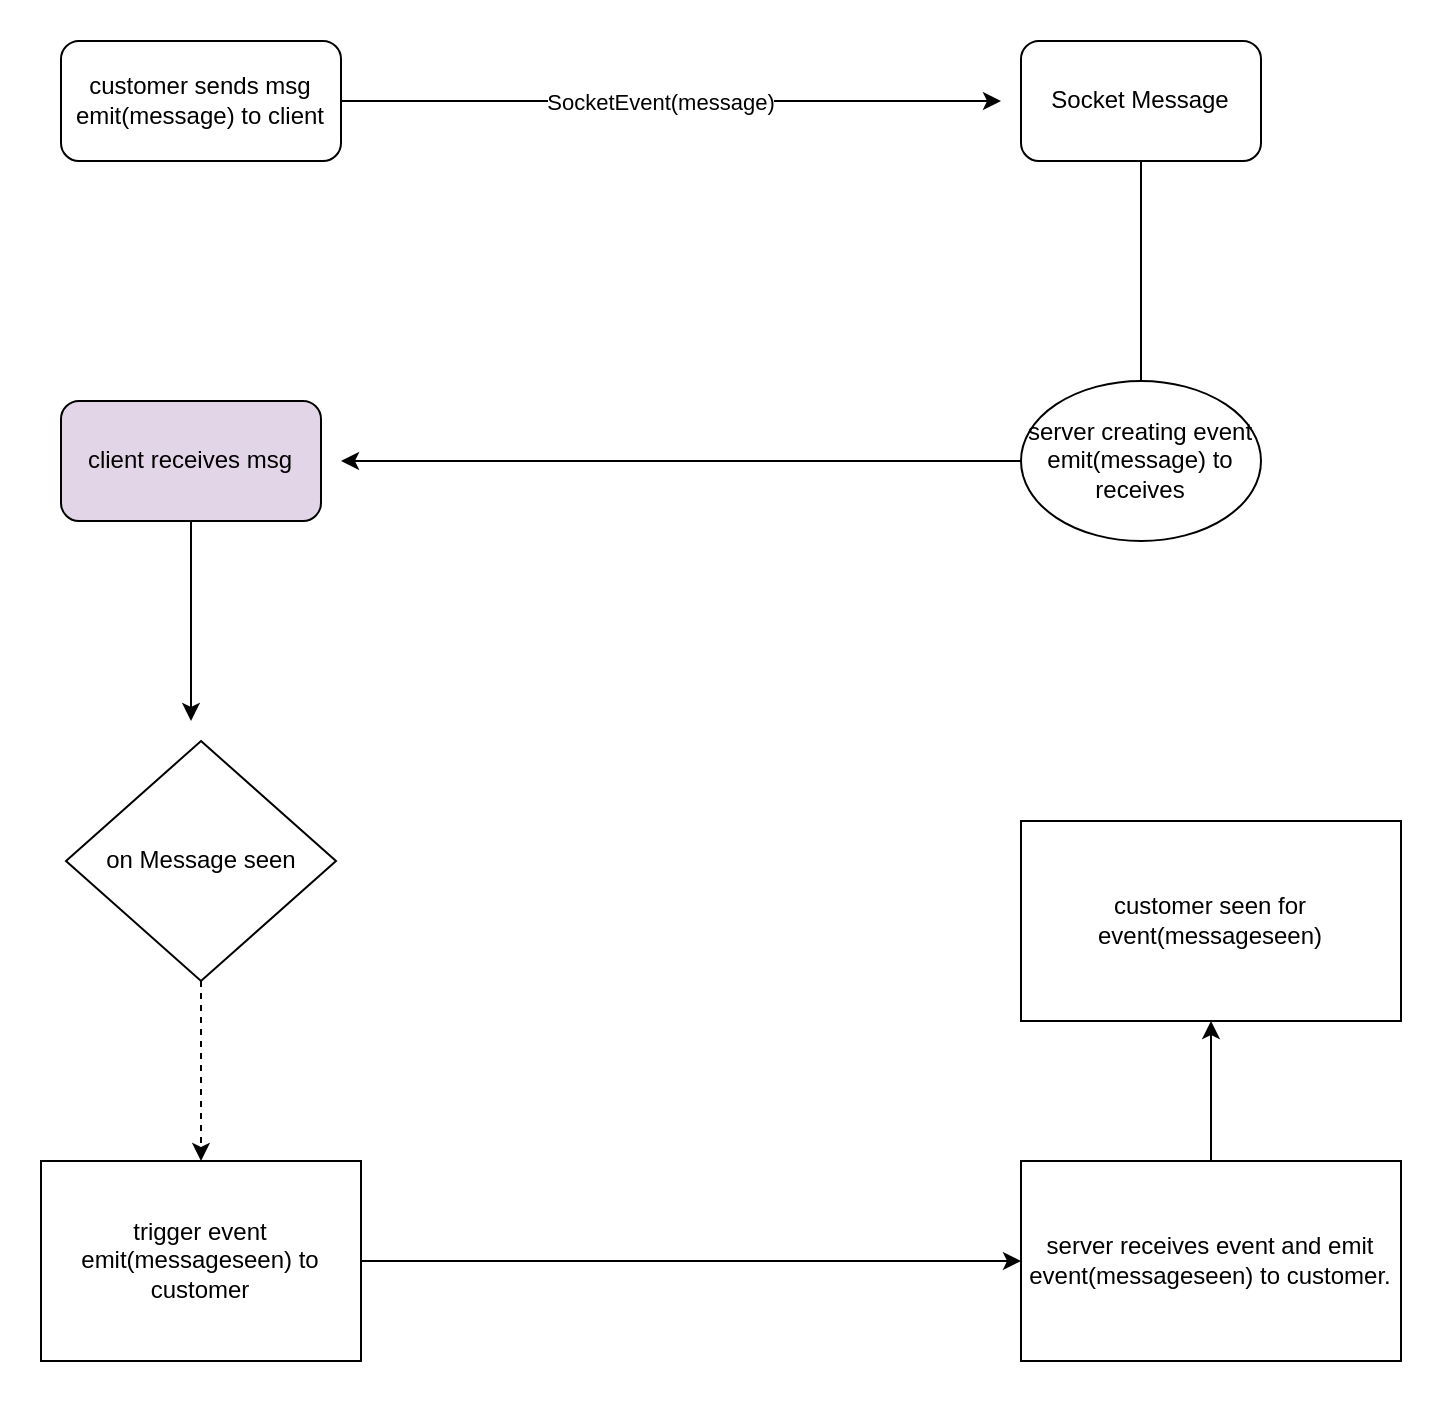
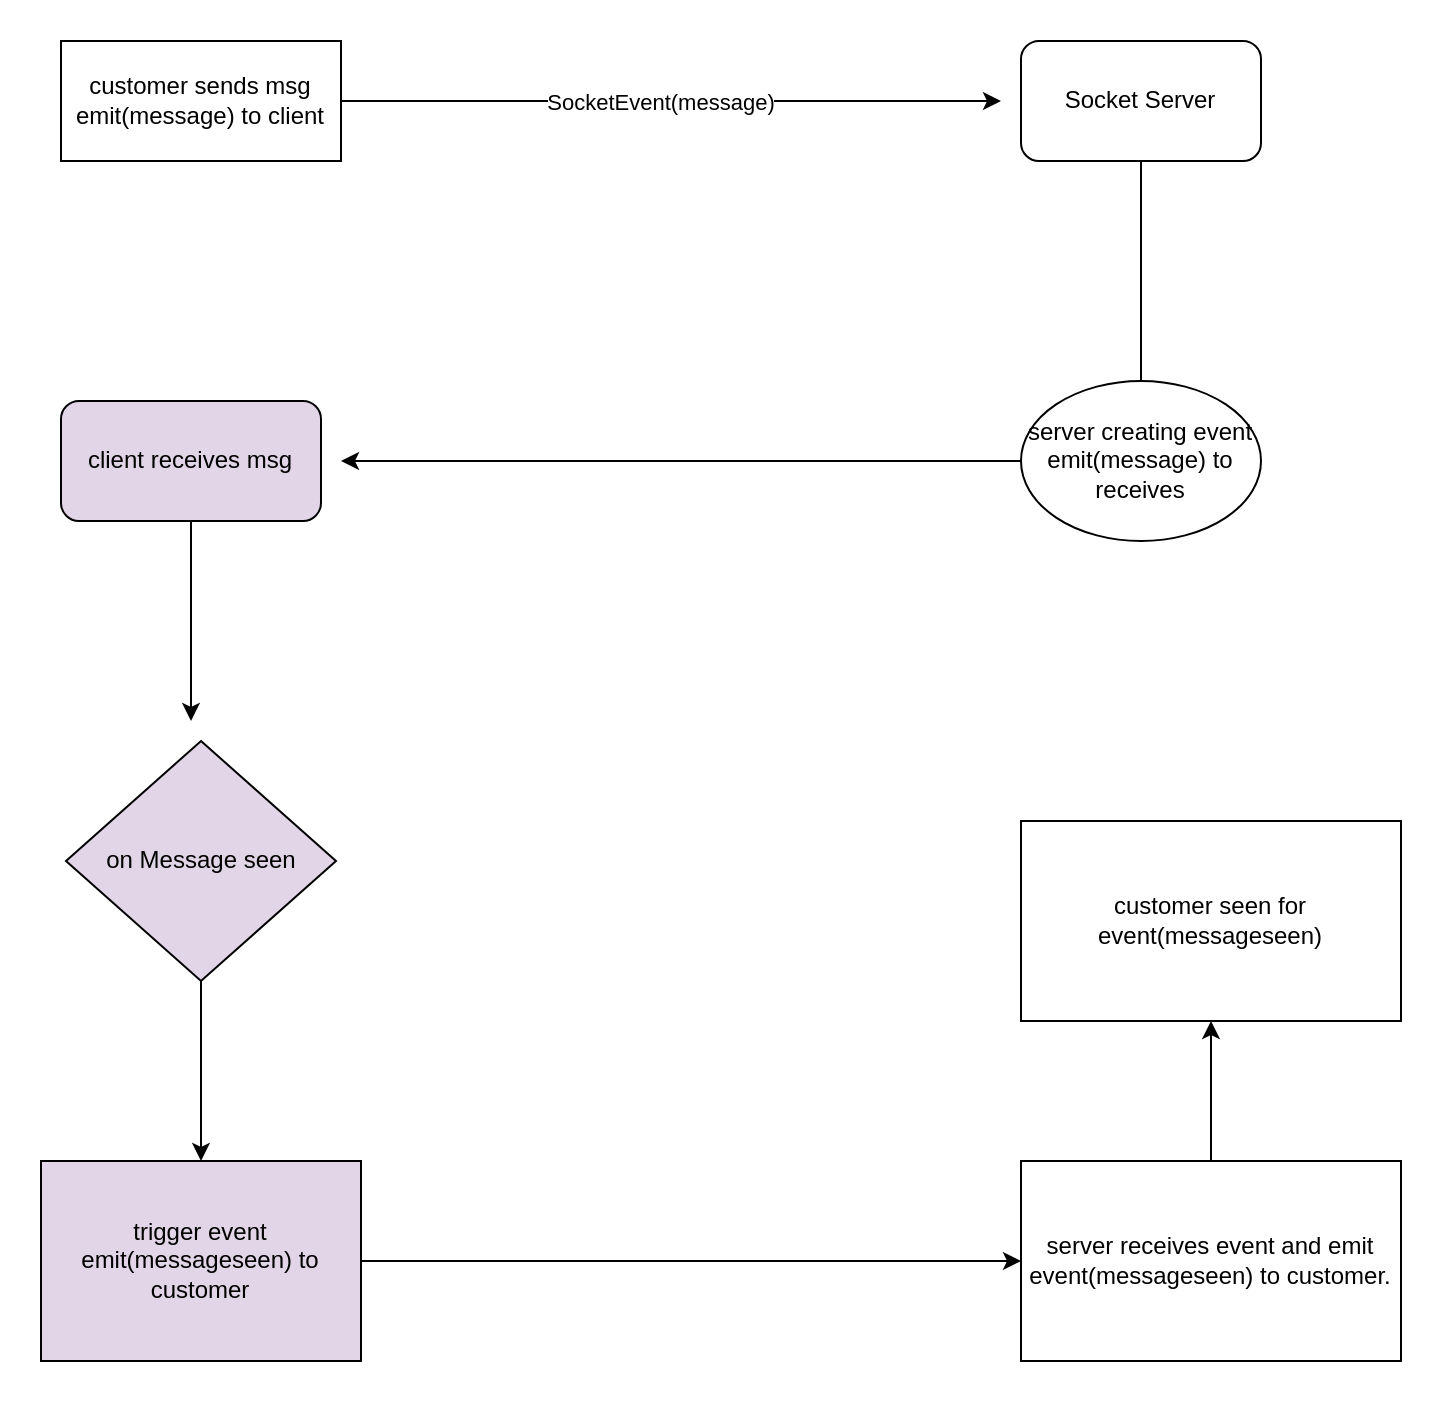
node "customer sends msg emit(message) to client": shape rounded rectangle -> rectangle
node "Socket Message": label "Socket Message" -> "Socket Server"
node "on Message seen": fillcolor #ffffff -> #e1d5e7
edge "on Message seen" -> "trigger event emit(messageseen) to customer": style dashed -> solid
node "trigger event emit(messageseen) to customer": fillcolor #ffffff -> #e1d5e7
